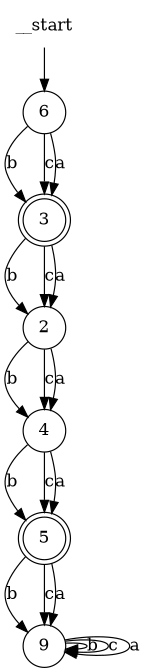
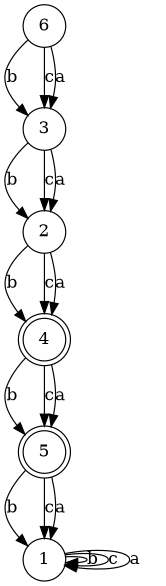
node "__start": removed
node "3": shape doublecircle -> circle
node "4": shape circle -> doublecircle
node "9": label "9" -> "1"
